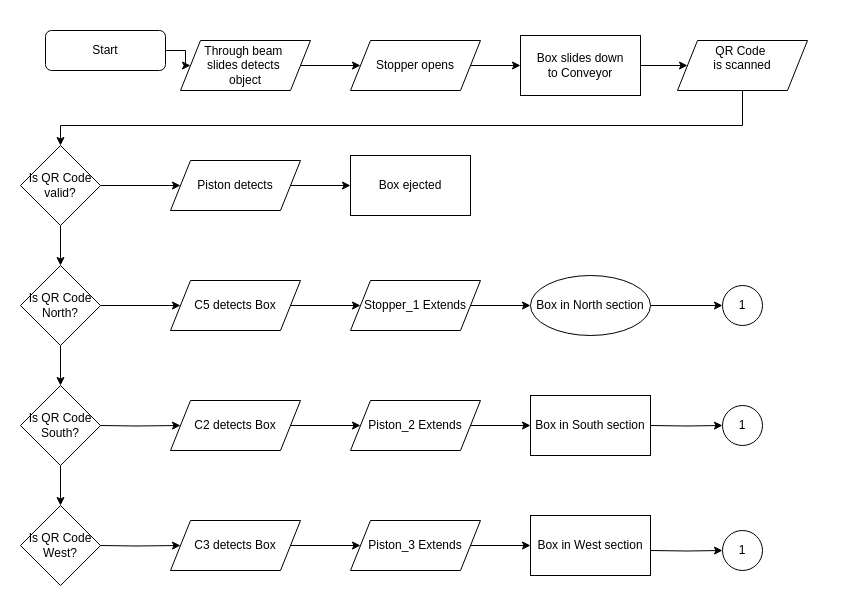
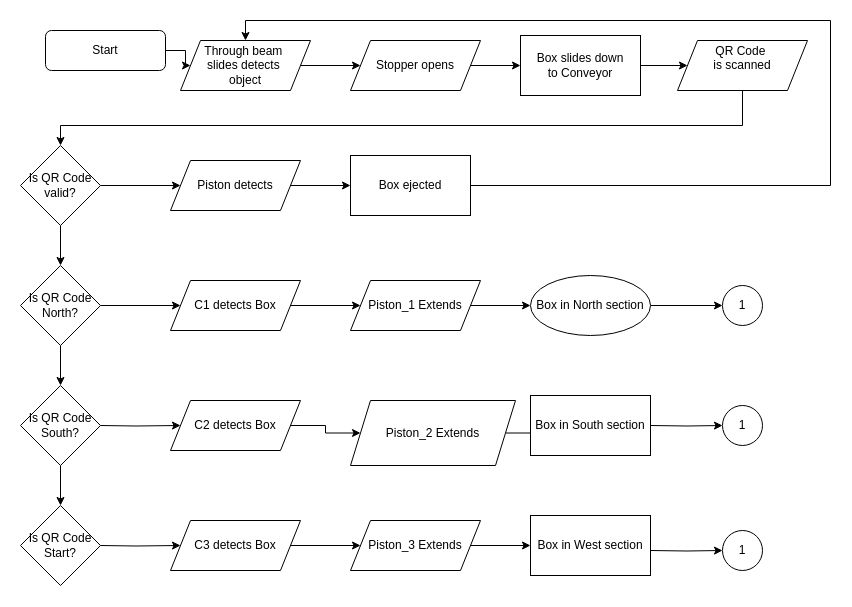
edge "Box ejected" -> "Through beam slides detects object": added
node "C5 detects Box": label "C5 detects Box" -> "C1 detects Box"
node "Stopper_1 Extends": label "Stopper_1 Extends" -> "Piston_1 Extends"
node "Piston_2 Extends": size 130x50 -> 165x65
node "Is QR Code West?": label "Is QR Code West?" -> "Is QR Code Start?"
